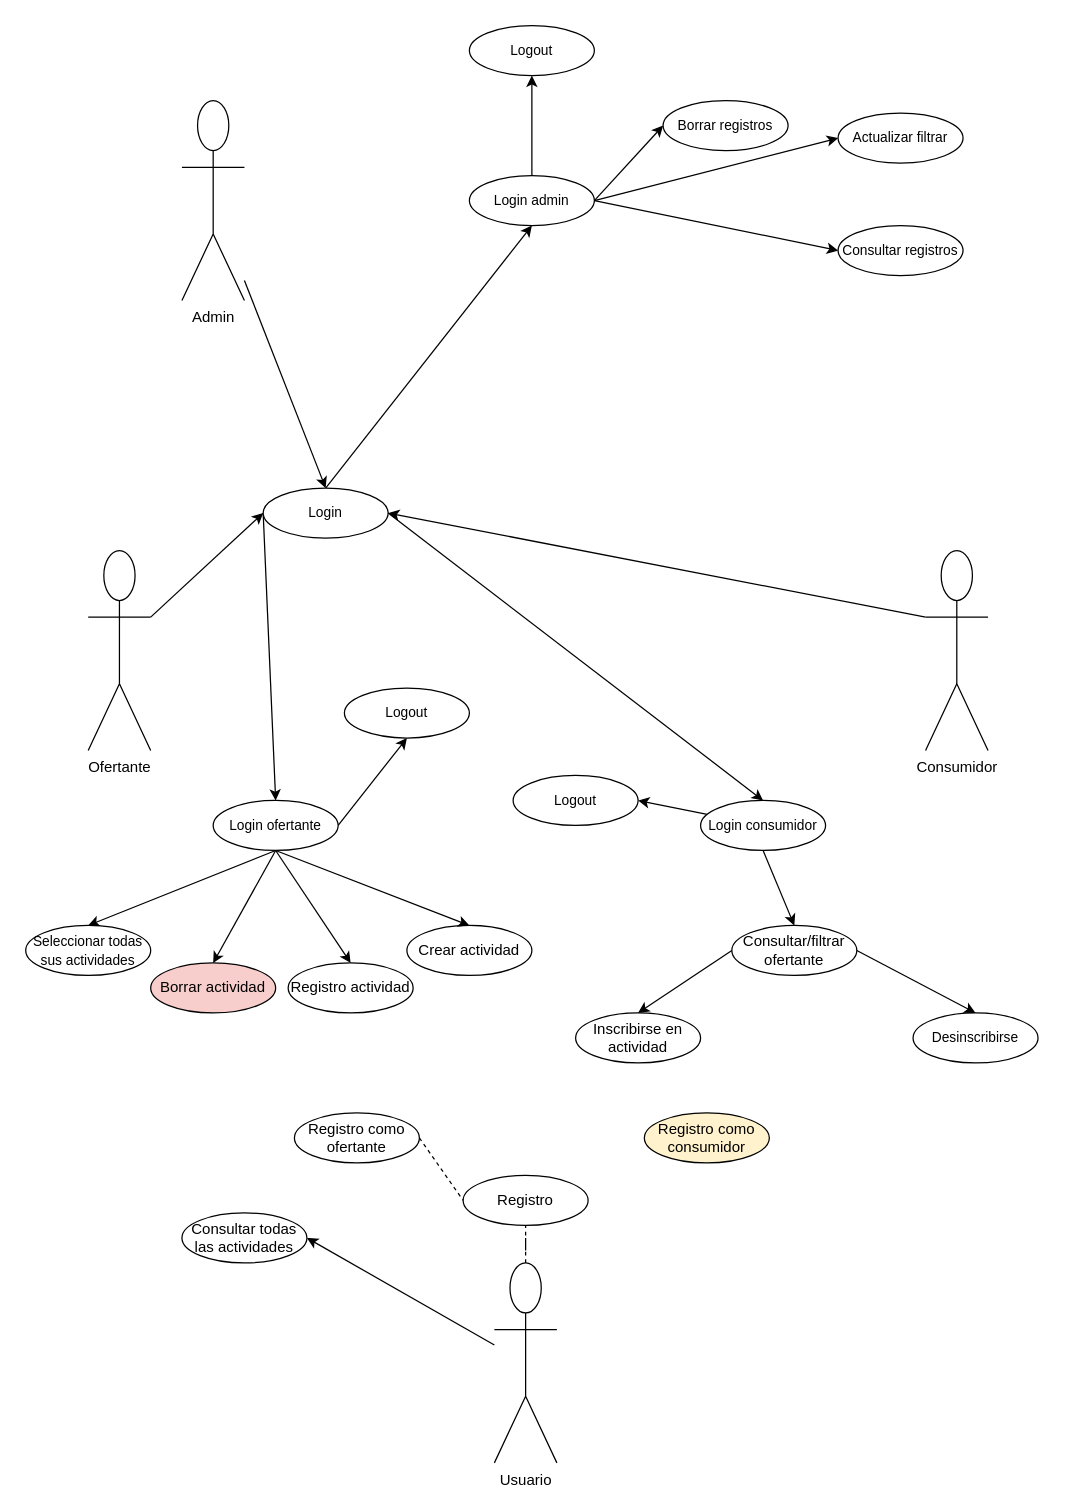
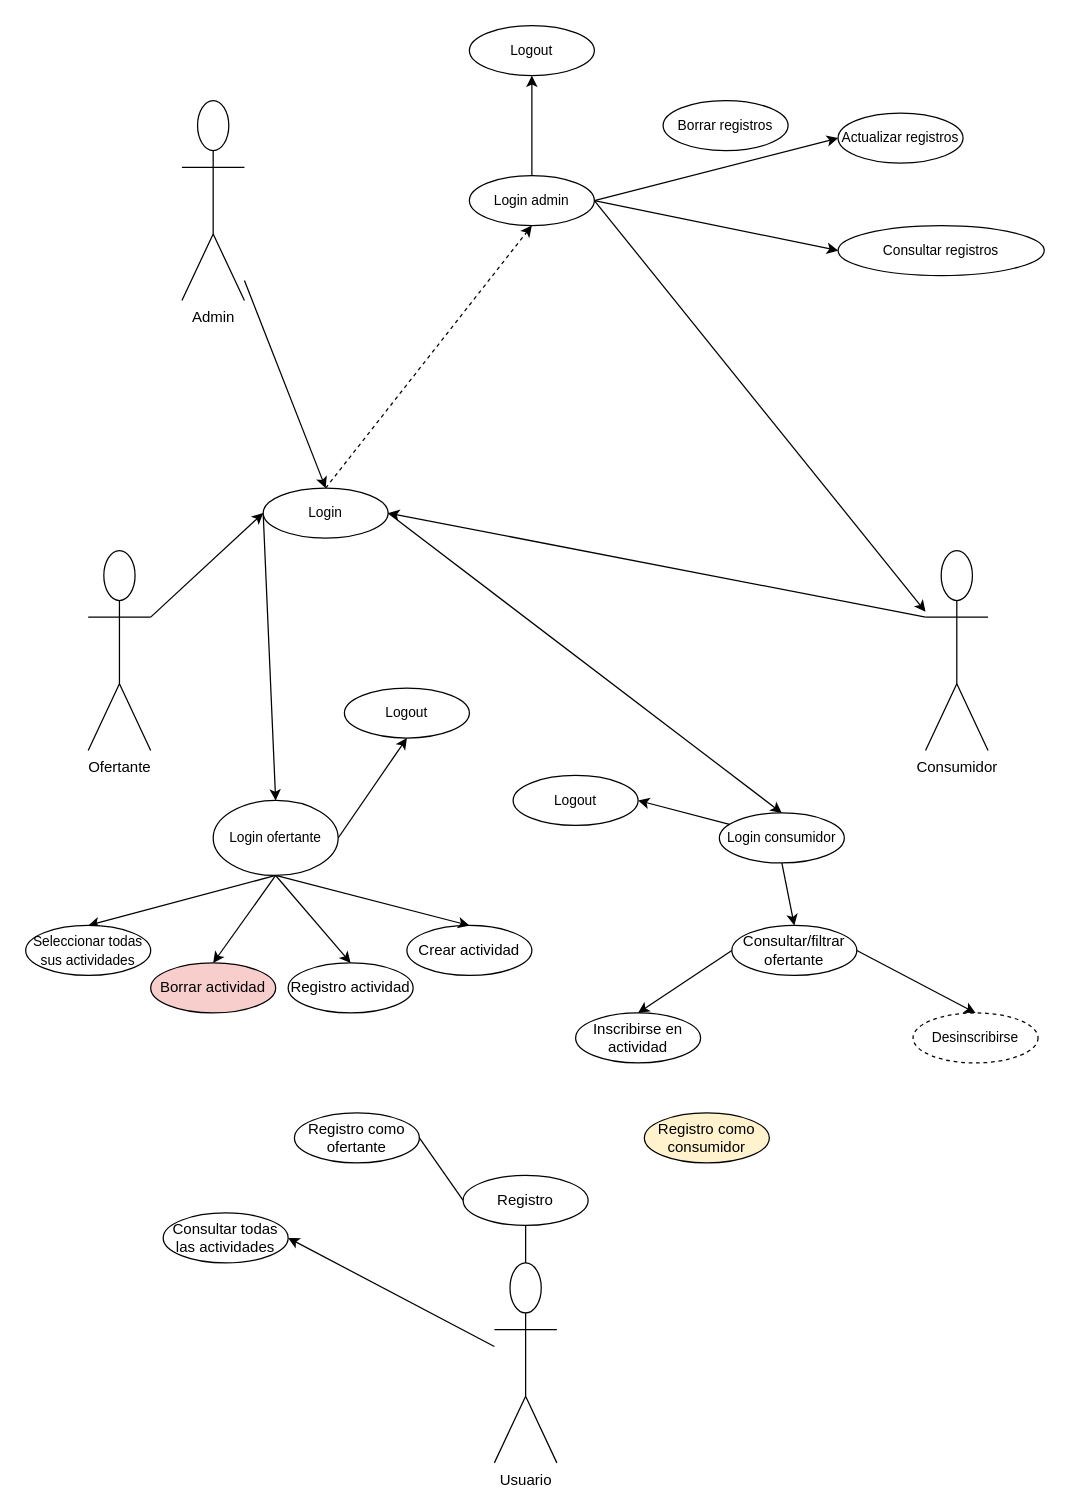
node "Actualizar filtrar": label "Actualizar filtrar" -> "Actualizar registros"
edge "Login admin" -> "Borrar registros": now "Login admin" -> "Consumidor"
node "Consultar registros": size 125x50 -> 206x50
edge "Login" -> "Login admin": style solid -> dashed
node "Login ofertante": size 125x50 -> 125x75
node "Login consumidor": moved (763, 826) -> (782, 838)
node "Desinscribirse": style solid -> dashed
edge "Registro como ofertante" -- "Registro": style dashed -> solid
edge "Registro" -- "Usuario": style dashed -> solid
node "Consultar todas las actividades": moved (244, 1238) -> (226, 1238)
